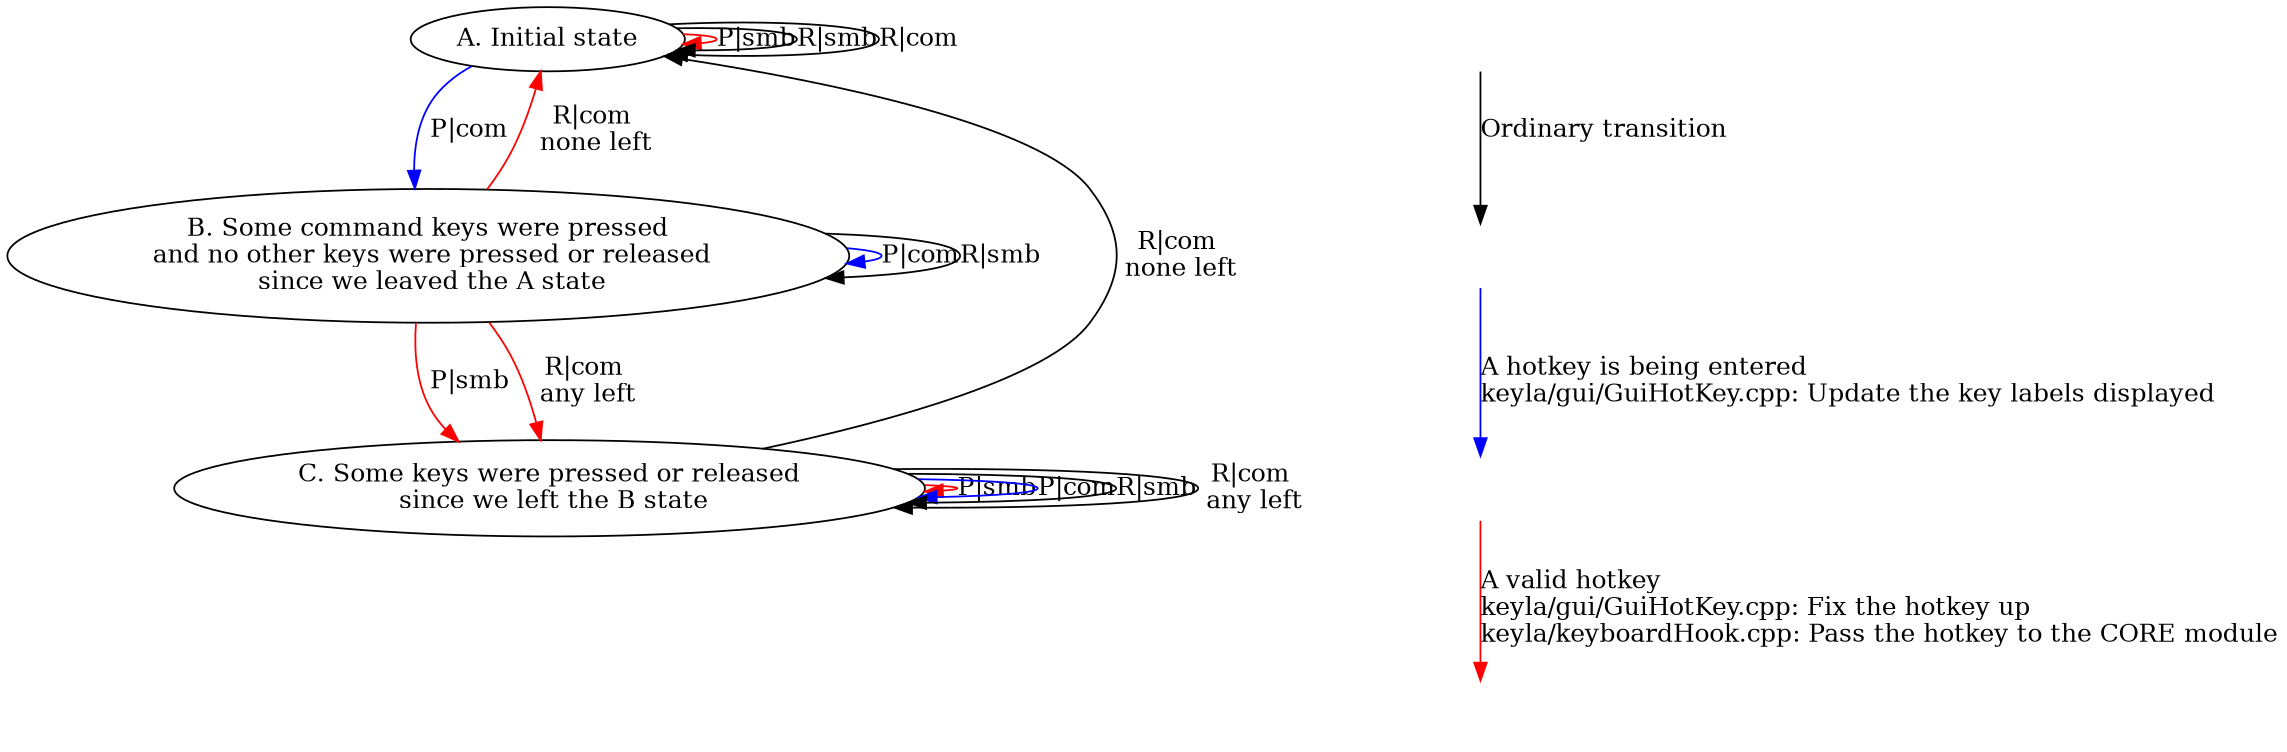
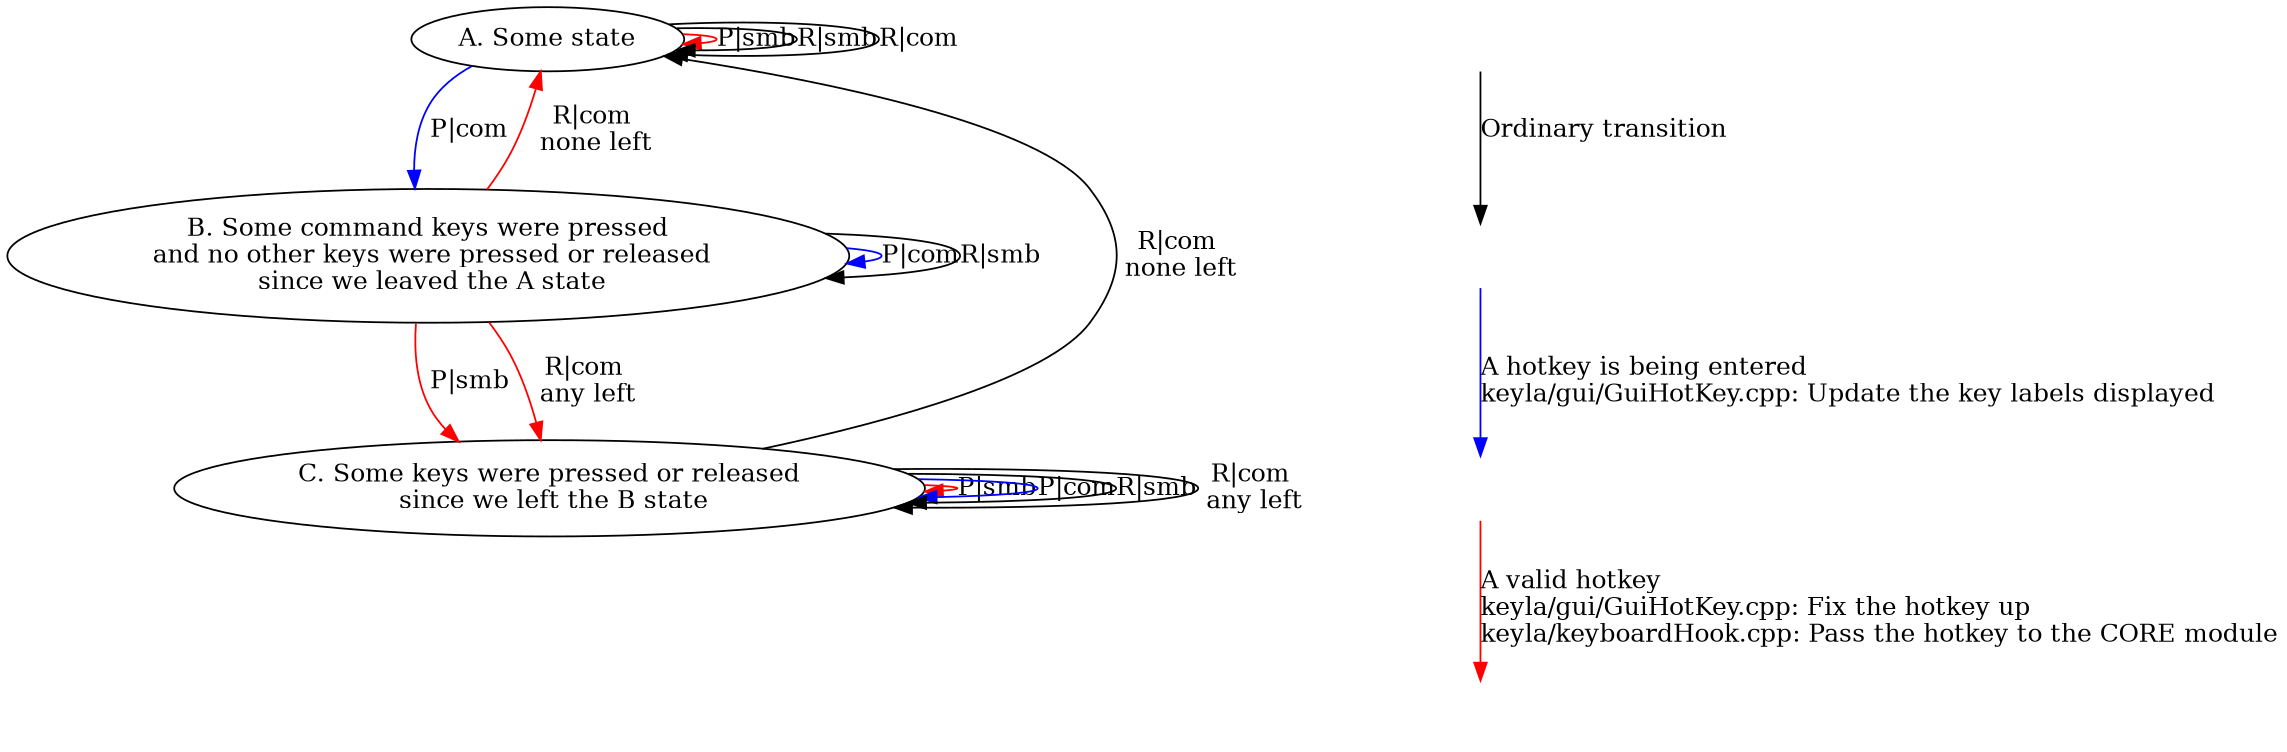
node "A. Initial state": label "A. Initial state" -> "A. Some state"
